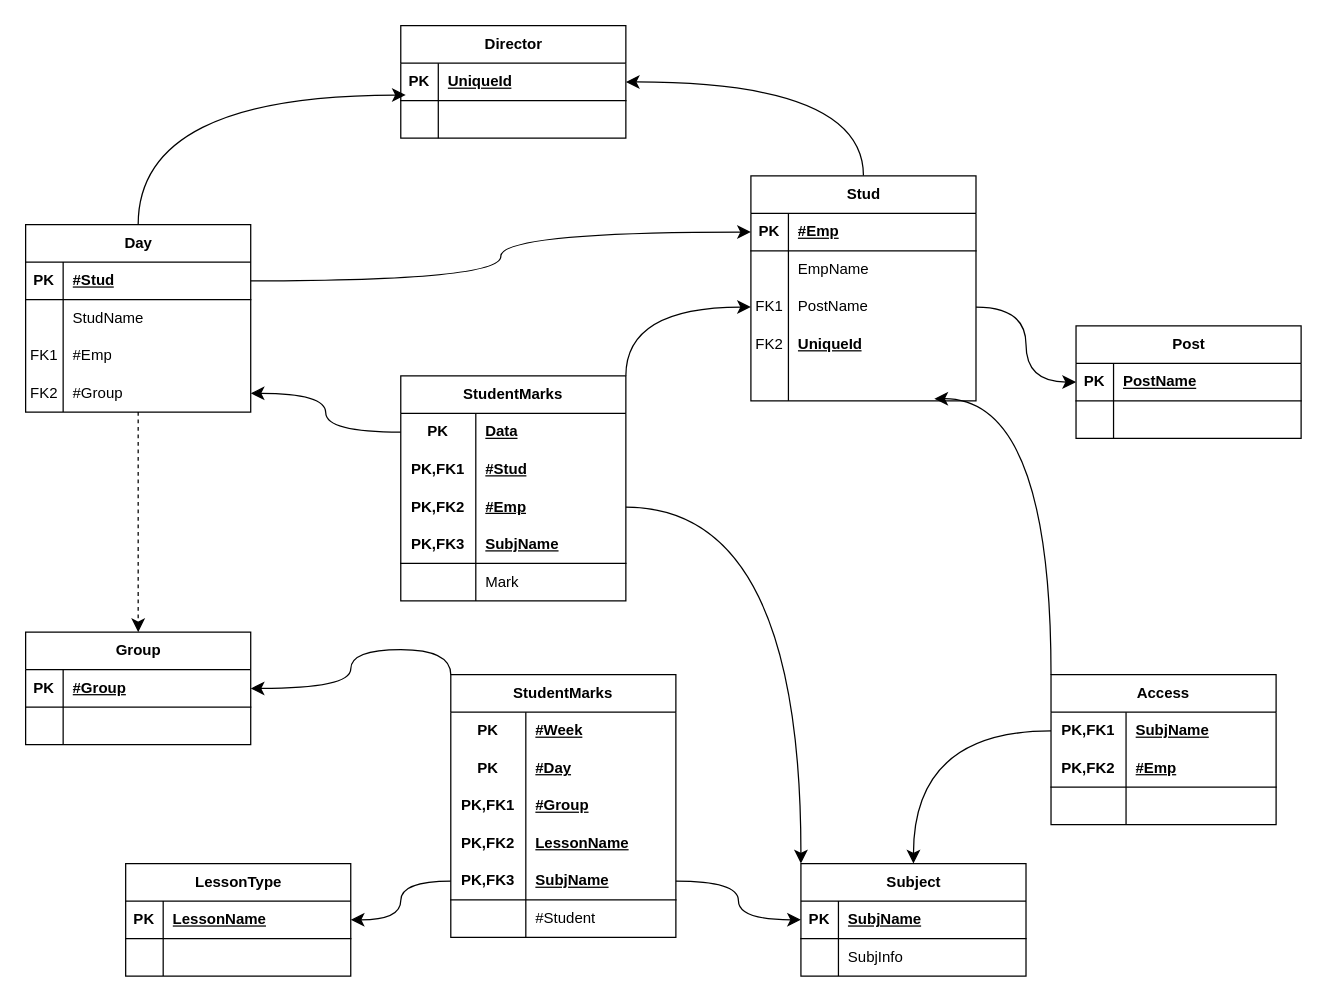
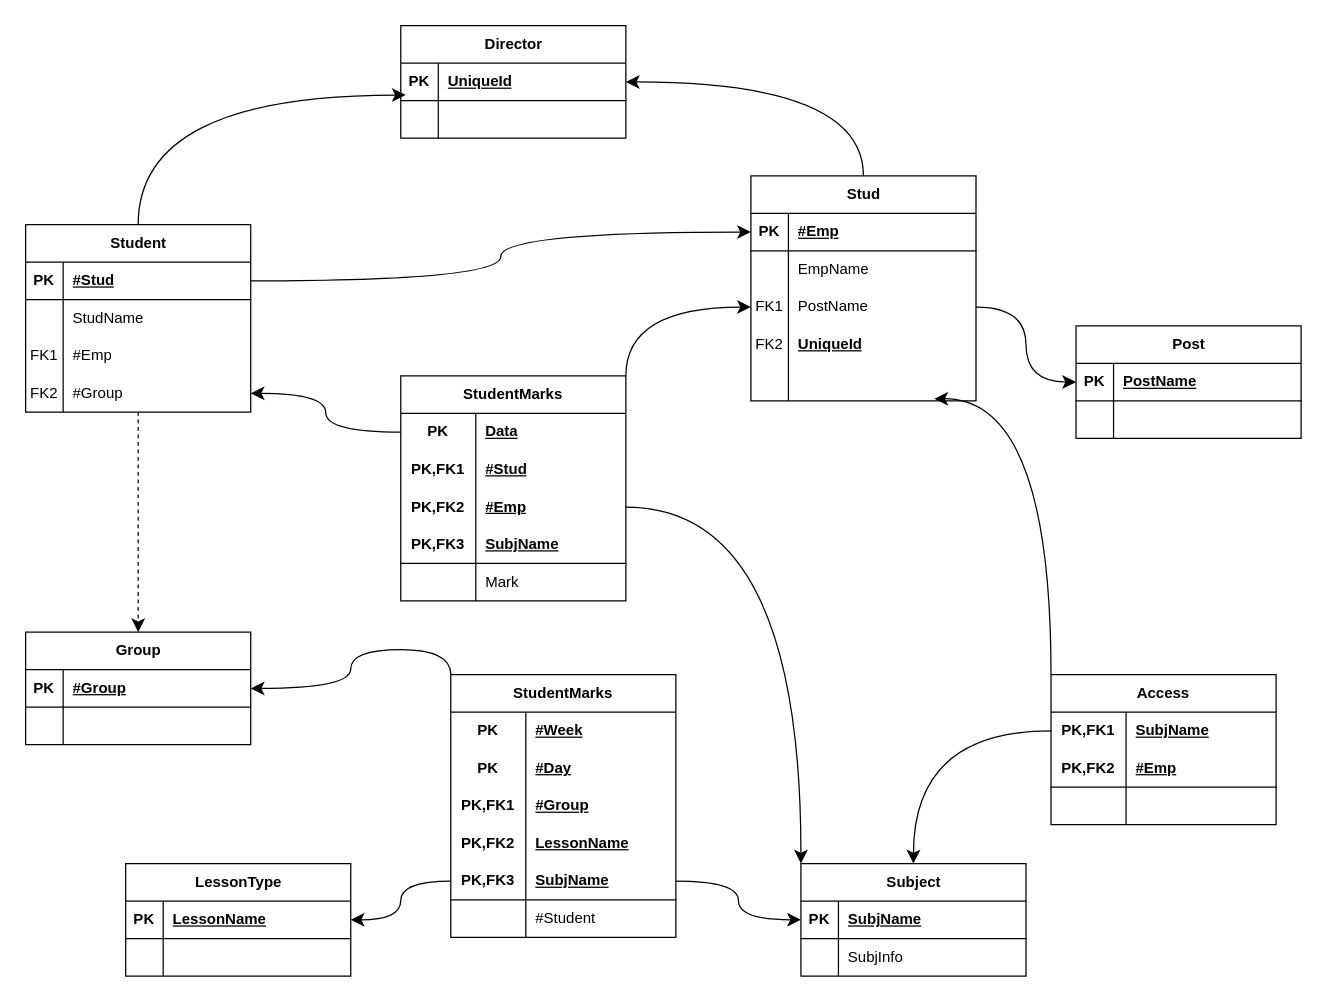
node "Day": label "Day" -> "Student"
